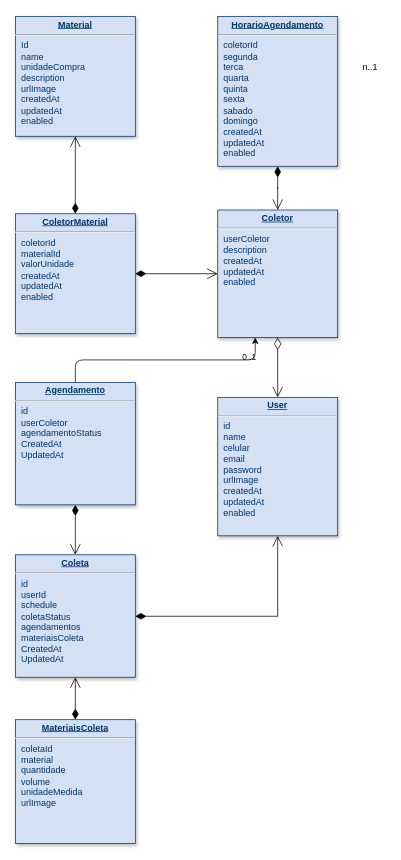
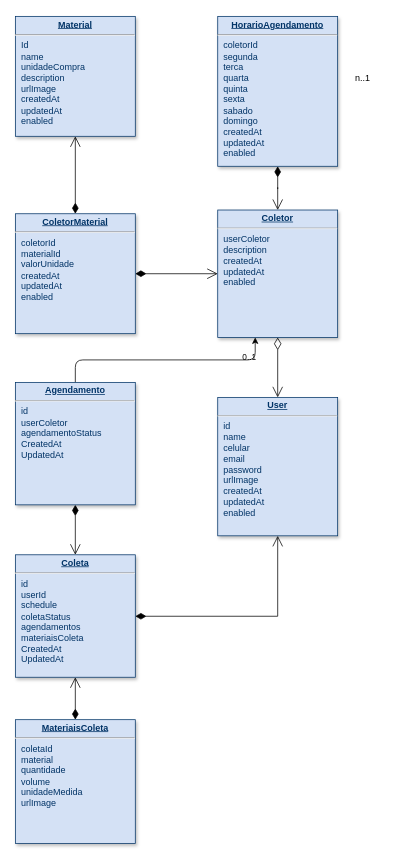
node "n..1": moved (370, 67) -> (363, 78)
